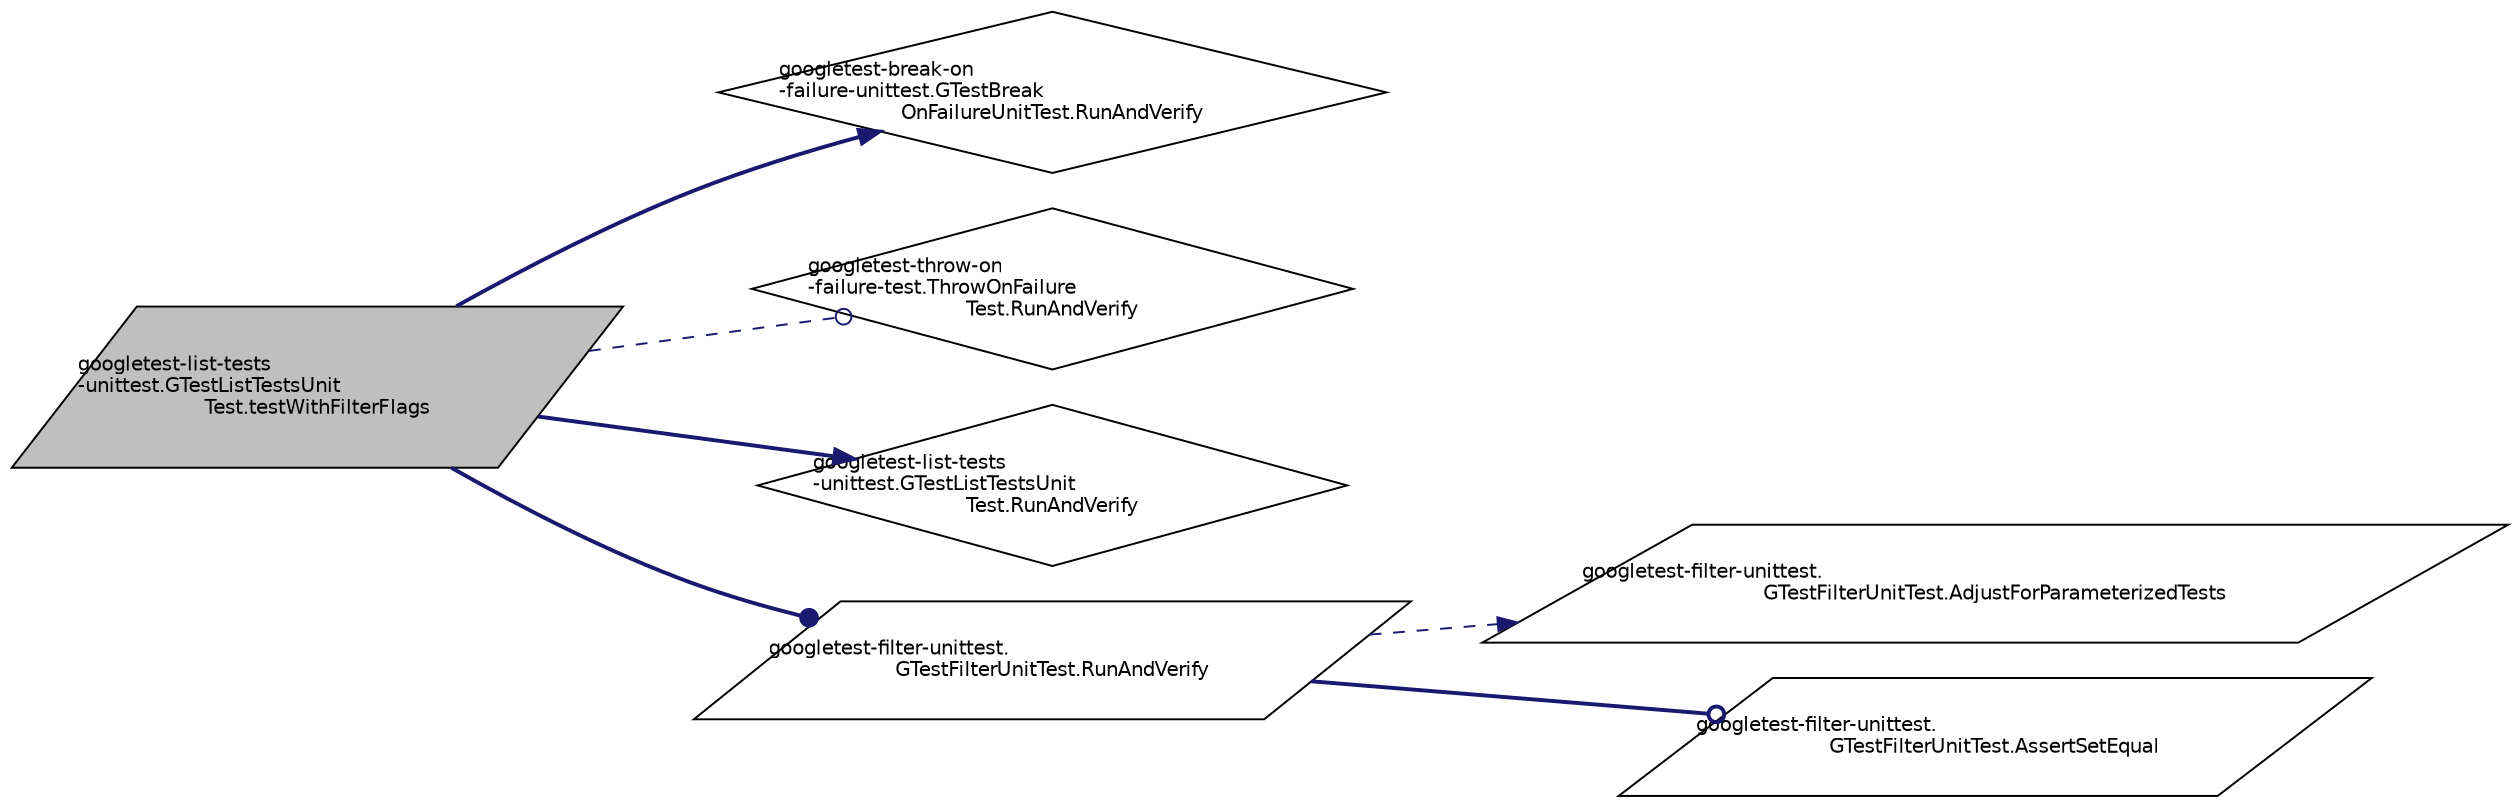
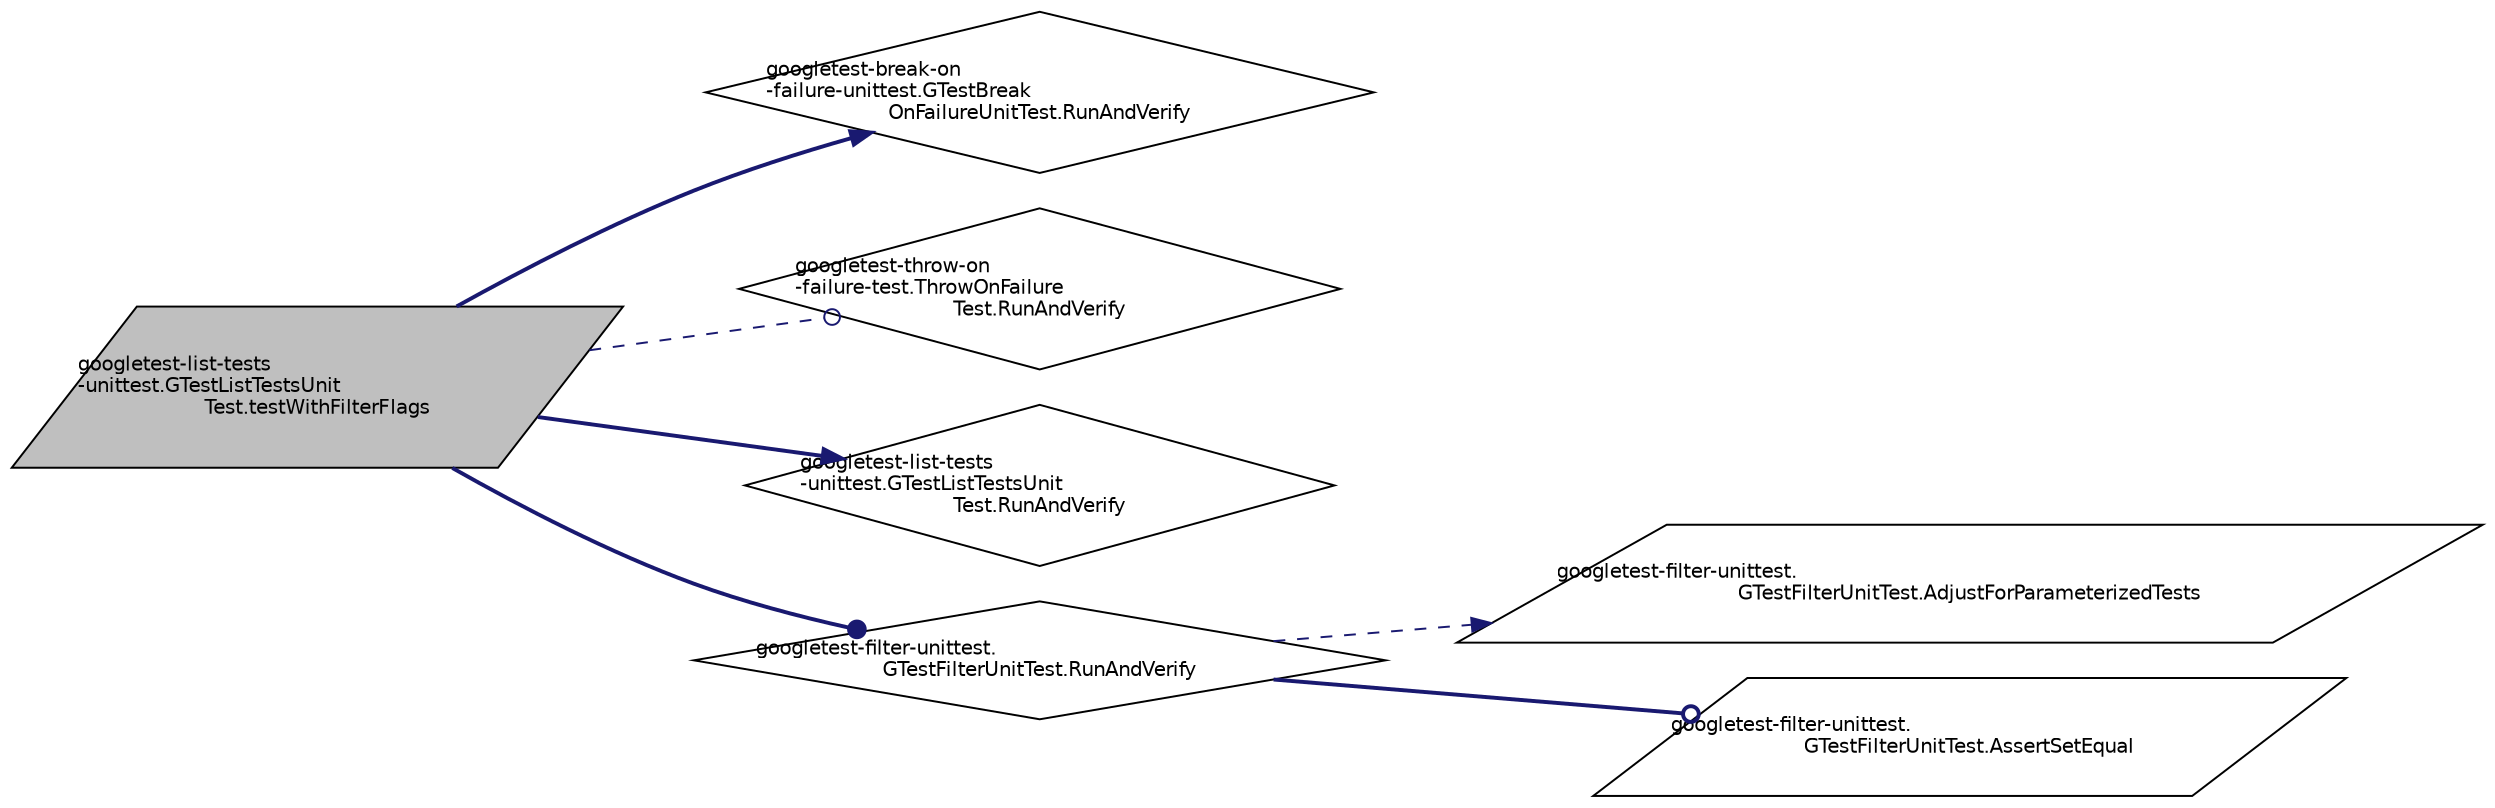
node "googletest-filter-unittest. GTestFilterUnitTest.RunAndVerify": shape parallelogram -> diamond
